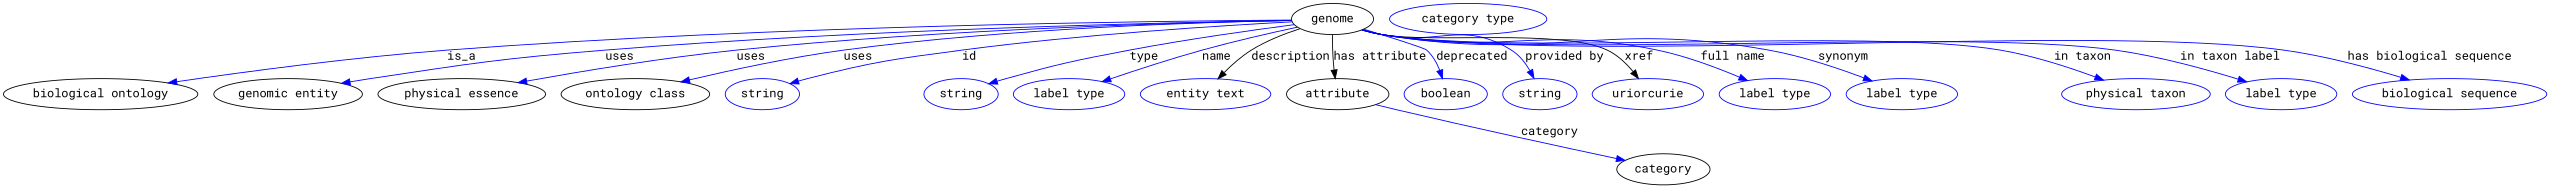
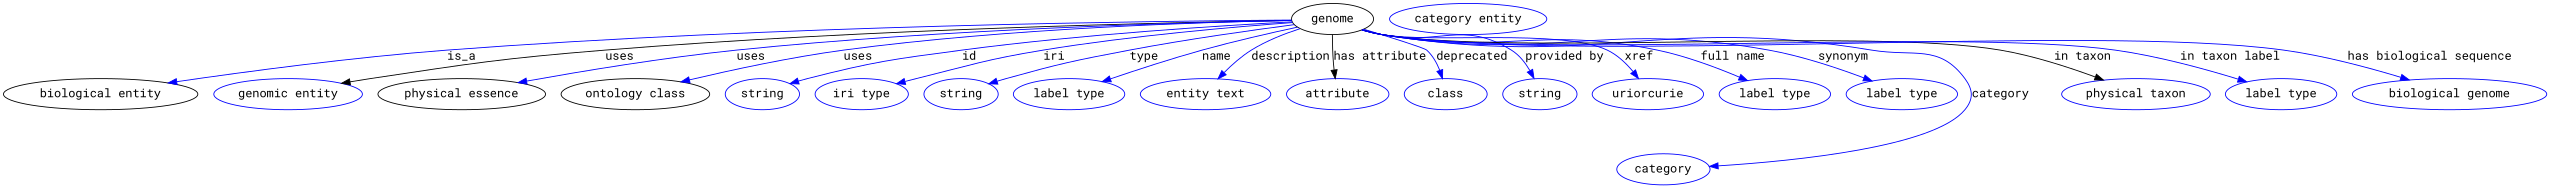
node "category type": label "category type" -> "category entity"
edge "genome" -> "genomic entity": color blue -> black
edge "genome" -> "uriorcurie": color black -> blue
edge "genome" -> "physical taxon": color blue -> black
edge "genome" -> "entity text": color black -> blue
node "biological ontology": label "biological ontology" -> "biological entity"
node "genomic entity": color black -> blue
node "iri type": added
node "attribute": color black -> blue
node "boolean": label "boolean" -> "class"
node "biological sequence": label "biological sequence" -> "biological genome"
edge "attribute" -> "category": now "genome" -> "category"
node "category": color black -> blue
